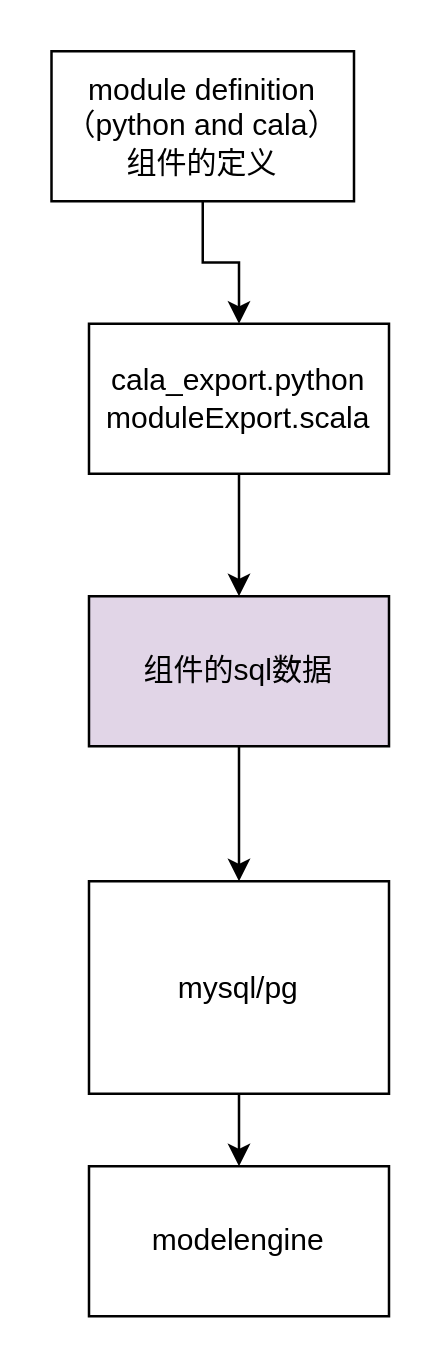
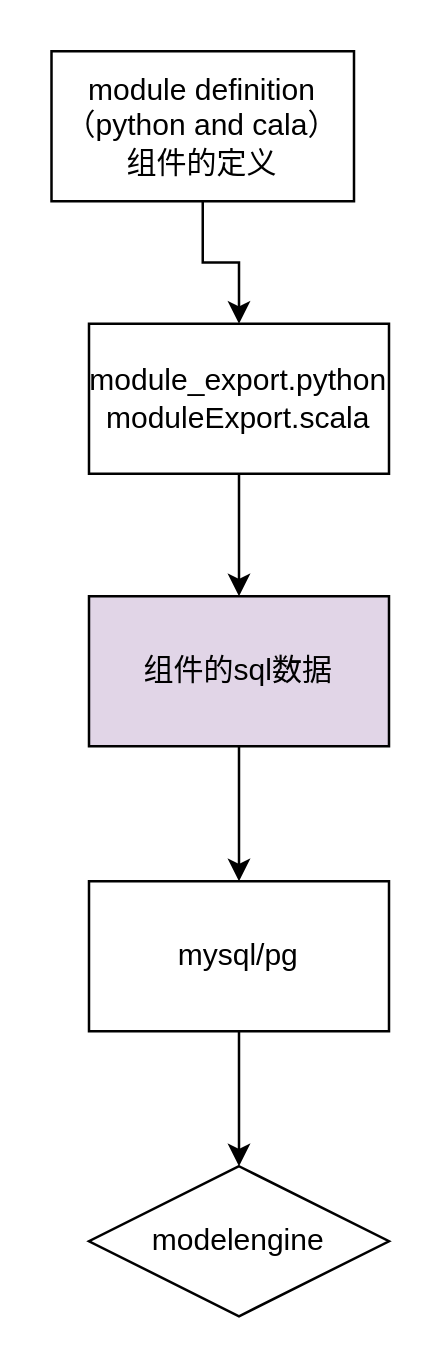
node "cala_export.python moduleExport.scala": label "cala_export.python moduleExport.scala" -> "module_export.python moduleExport.scala"
node "mysql/pg": size 300x213 -> 300x150
node "modelengine": shape rectangle -> diamond
